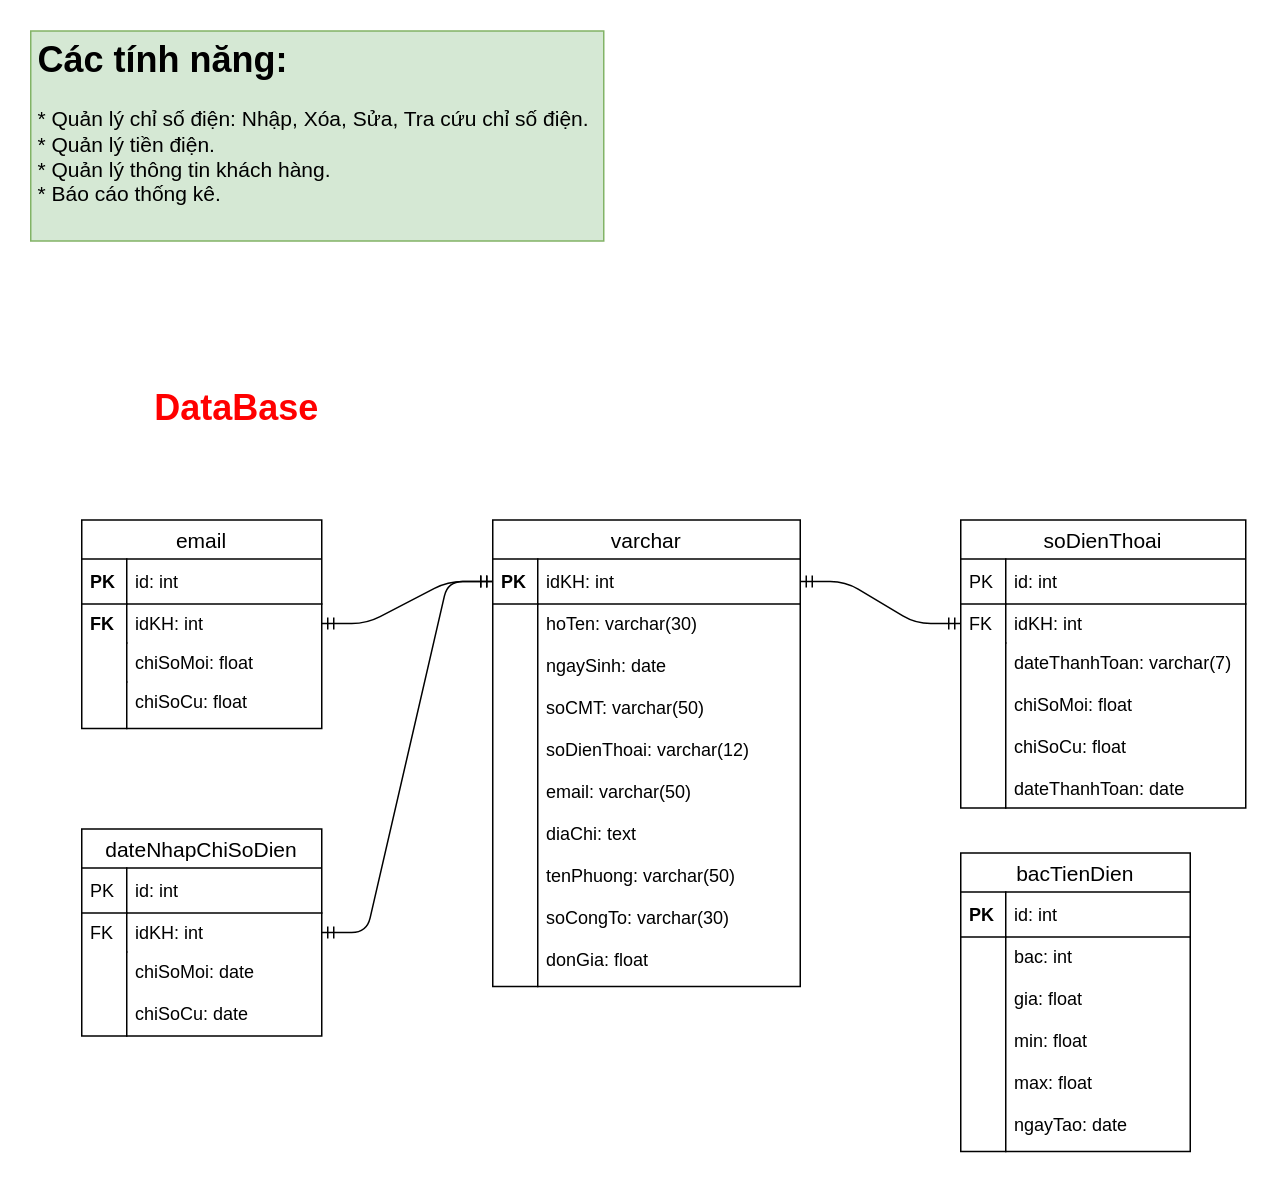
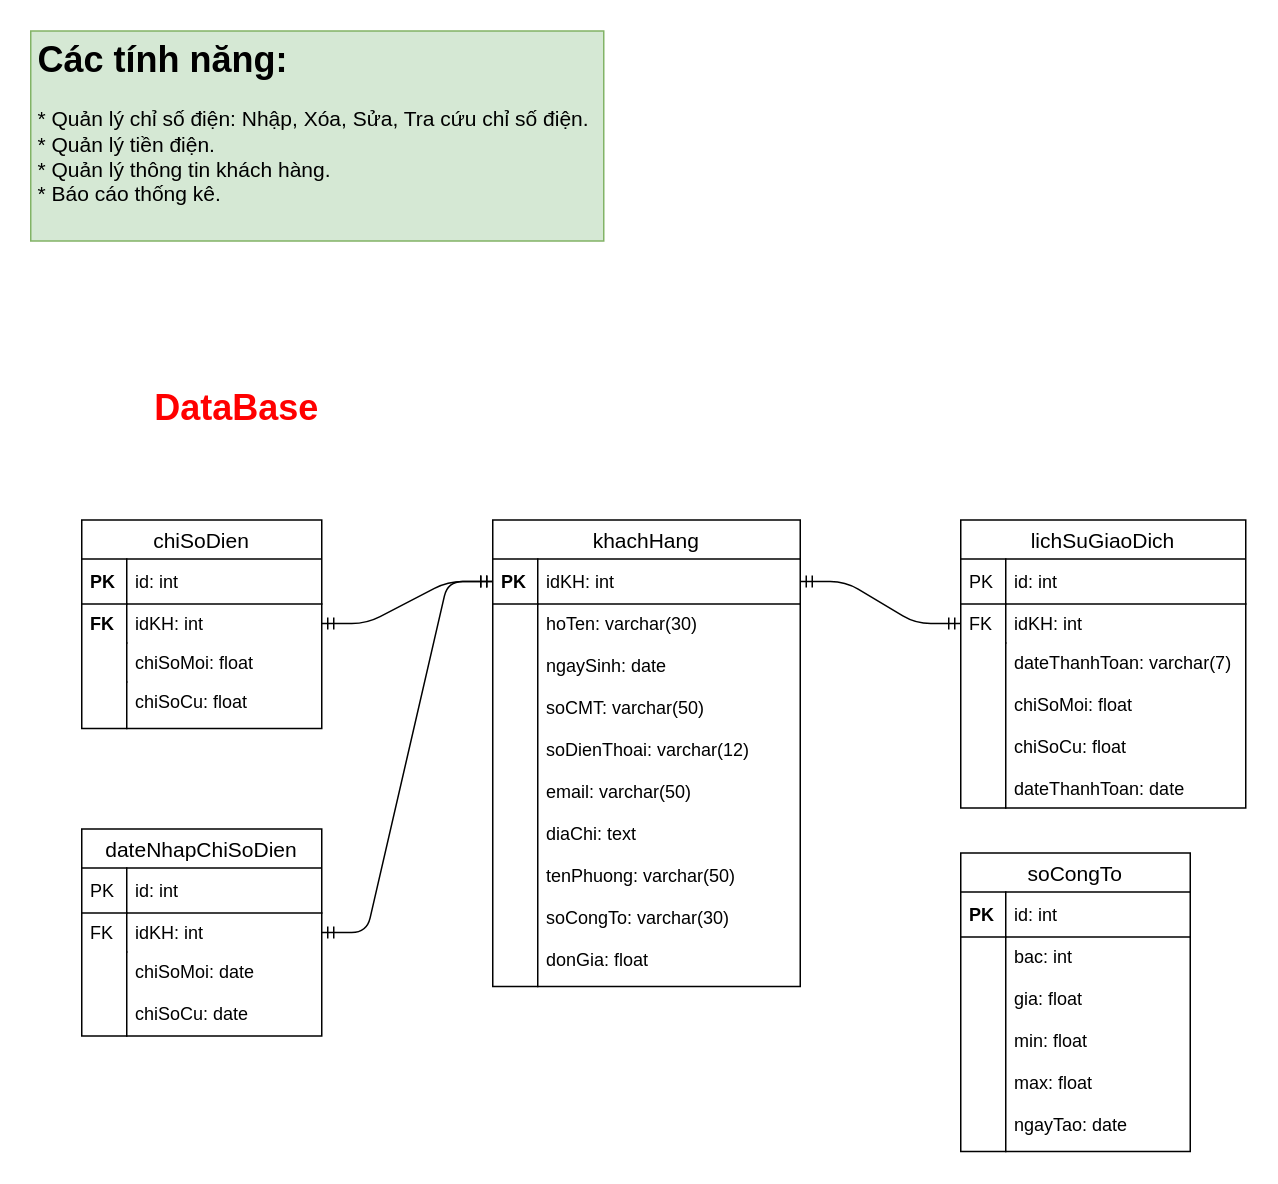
node "email": label "email" -> "chiSoDien"
node "varchar": label "varchar" -> "khachHang"
node "soDienThoai": label "soDienThoai" -> "lichSuGiaoDich"
node "bacTienDien": label "bacTienDien" -> "soCongTo"
